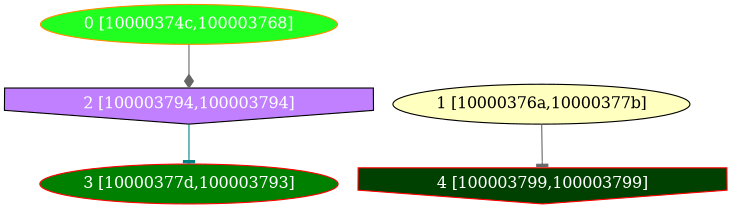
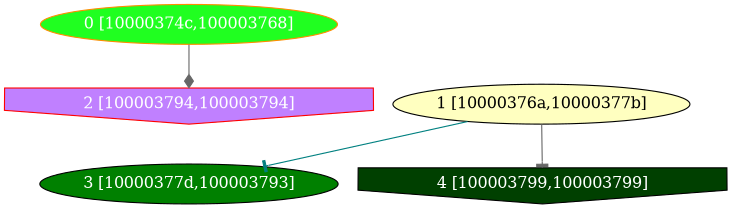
node "2 [100003794,100003794]": color black -> red
edge "2 [100003794,100003794]" -> "3 [10000377d,100003793]": now "1 [10000376a,10000377b]" -> "3 [10000377d,100003793]"
node "3 [10000377d,100003793]": color red -> black
node "4 [100003799,100003799]": color red -> black
